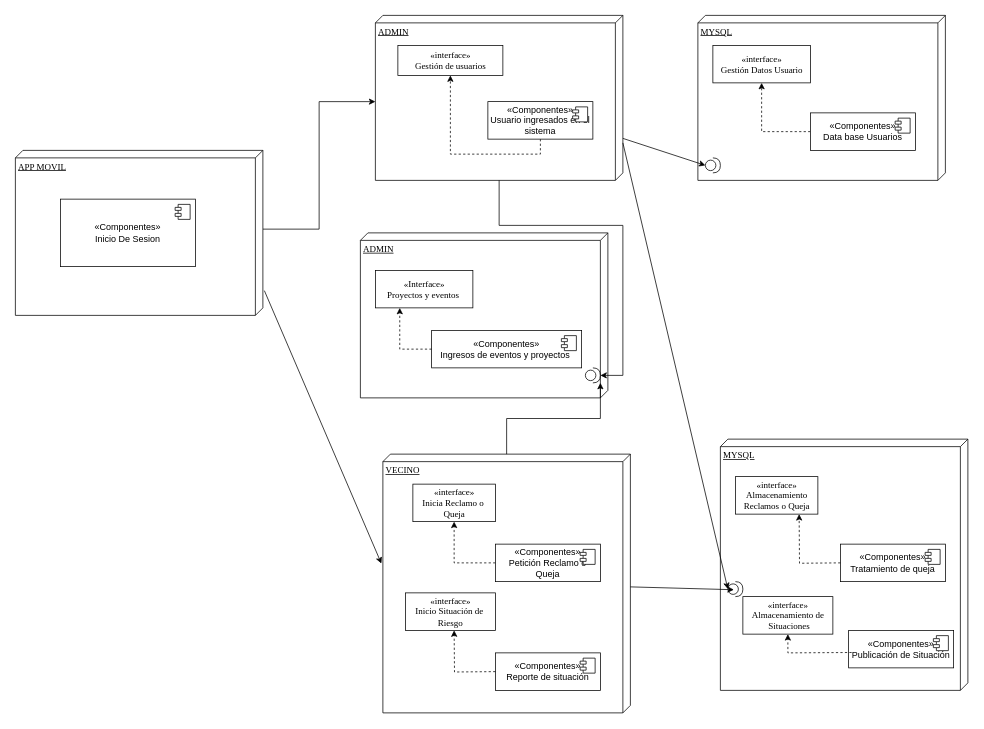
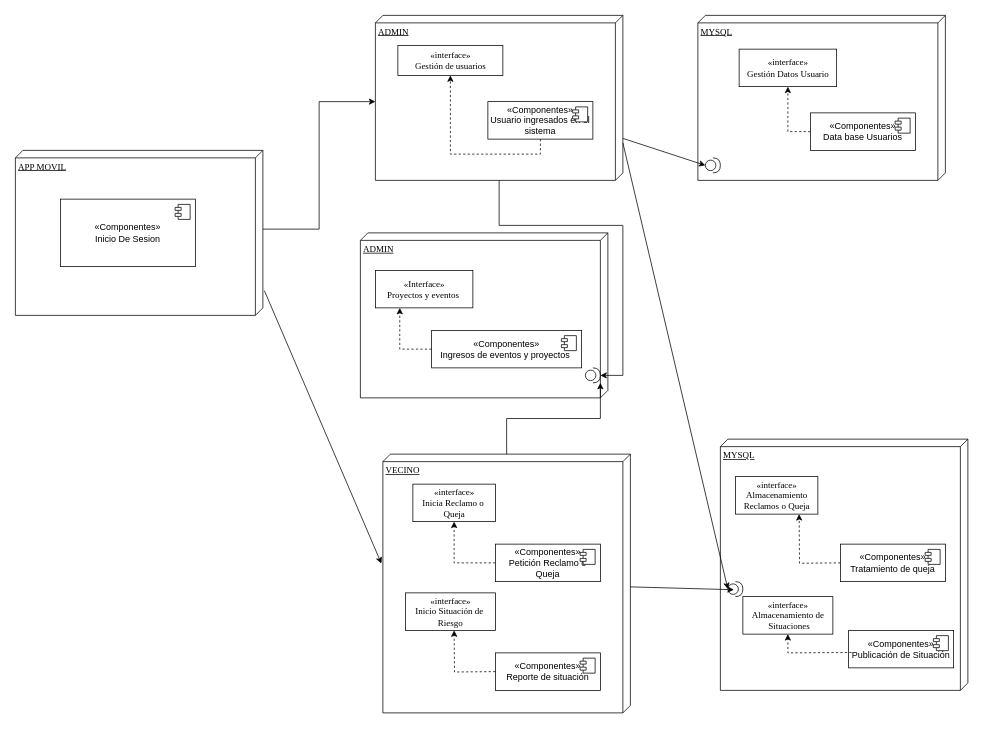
node "«interface» Gestión Datos Usuario": moved (762, 64) -> (788, 68)
